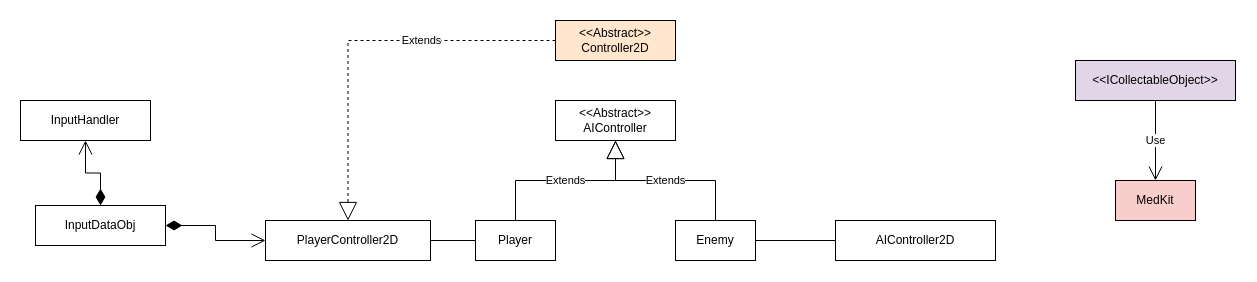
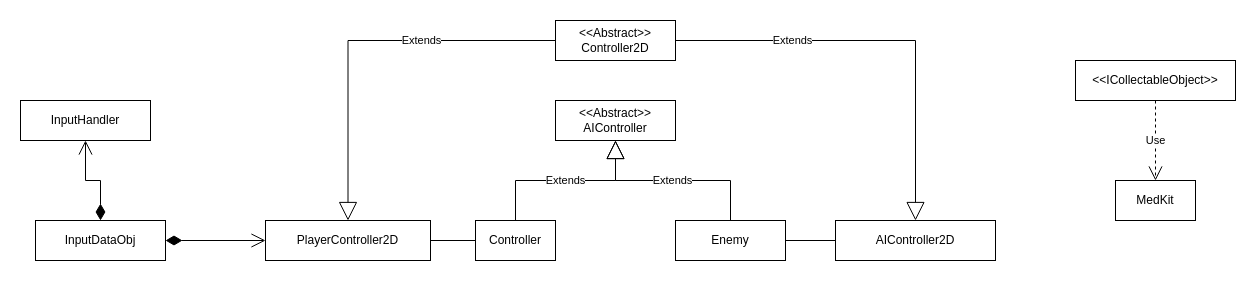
node "<<Abstract>> Controller2D": fillcolor #ffe6cc -> #ffffff
edge "<<Abstract>> Controller2D" -> "AIController2D": added, label "Extends"
node "<<ICollectableObject>>": fillcolor #e1d5e7 -> #ffffff
edge "<<Abstract>> Controller2D" -> "PlayerController2D": style dashed -> solid
edge "<<ICollectableObject>>" -> "MedKit": style solid -> dashed
node "MedKit": fillcolor #f8cecc -> #ffffff
node "InputDataObj": moved (101, 226) -> (101, 241)
node "Player": label "Player" -> "Controller"
node "Enemy": size 80x40 -> 110x40
